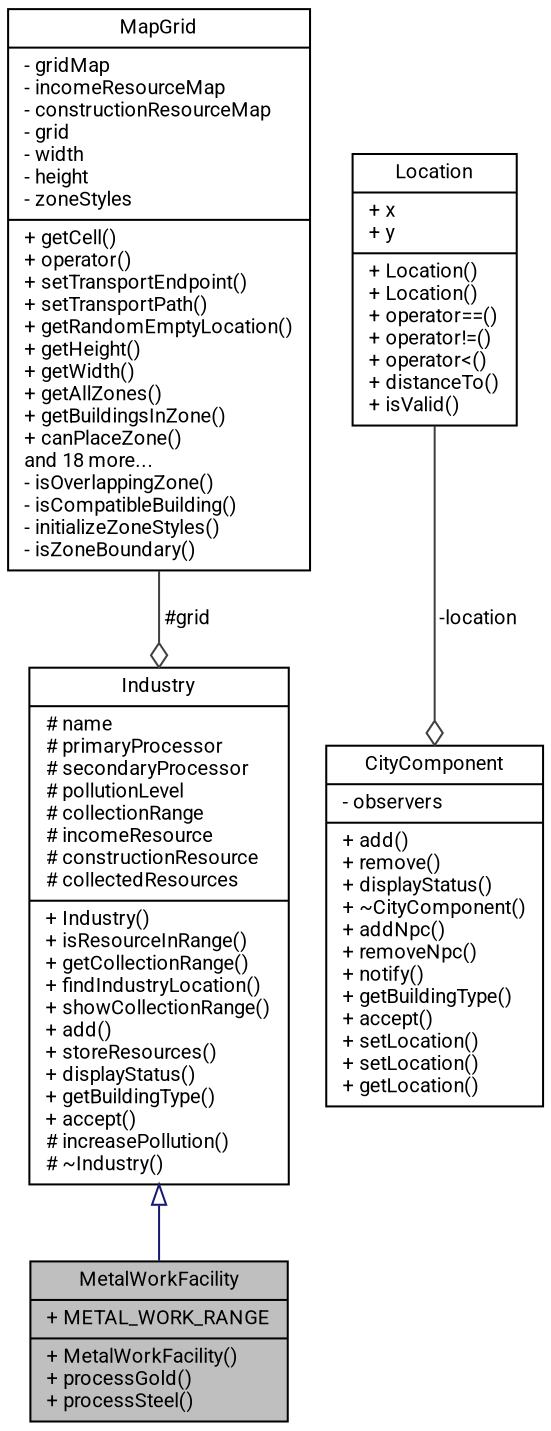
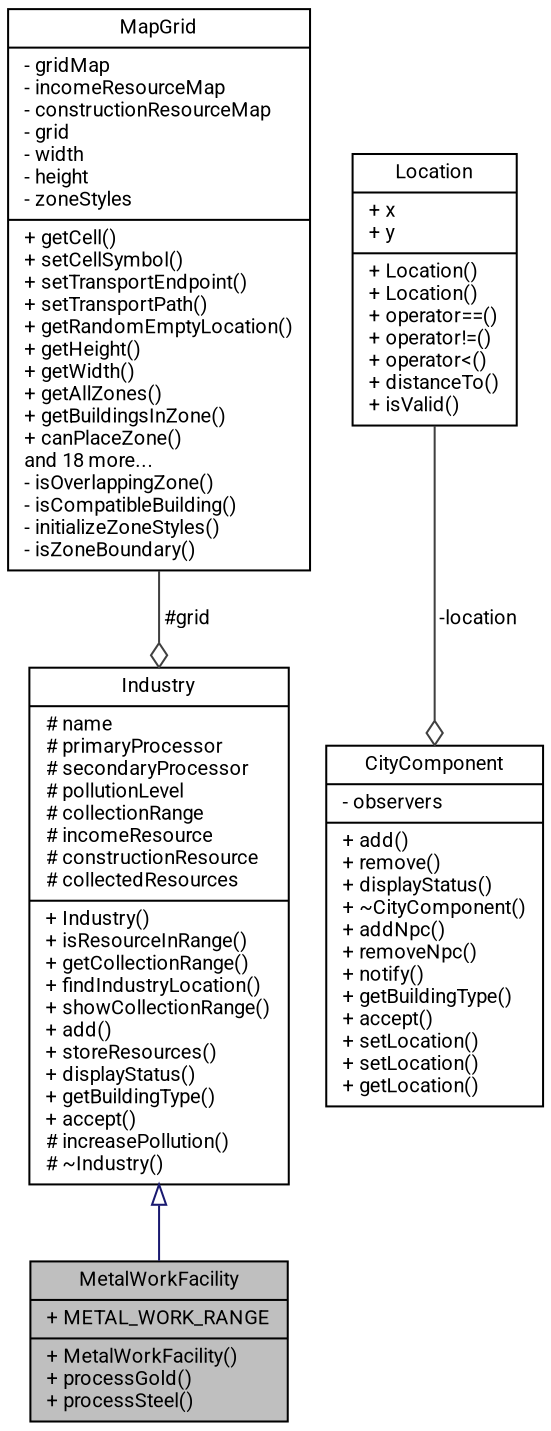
node "MapGrid": text "+ operator()" -> "+ setCellSymbol()"
